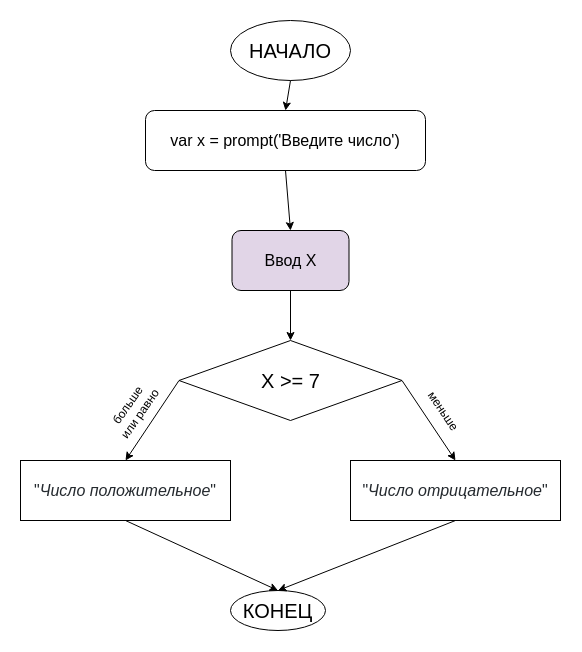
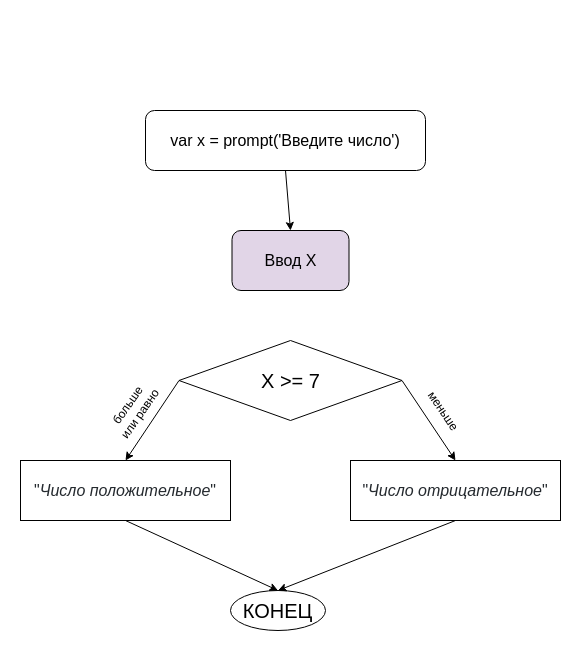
node "НАЧАЛО": removed
edge "НАЧАЛО" -> "var x = prompt('Введите число')": removed
edge "Ввод X" -> "X >= 7": removed
